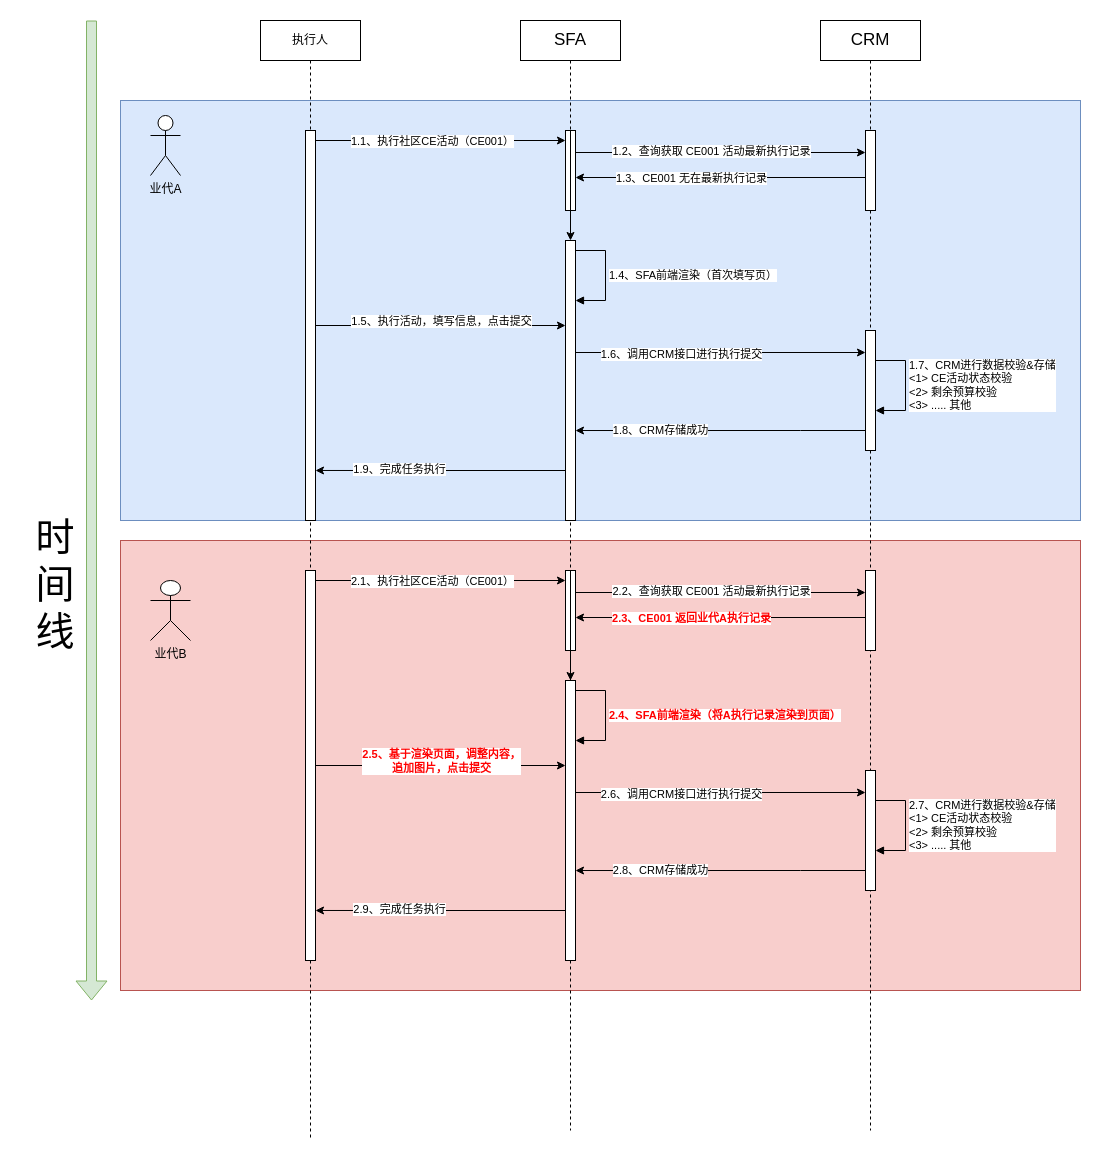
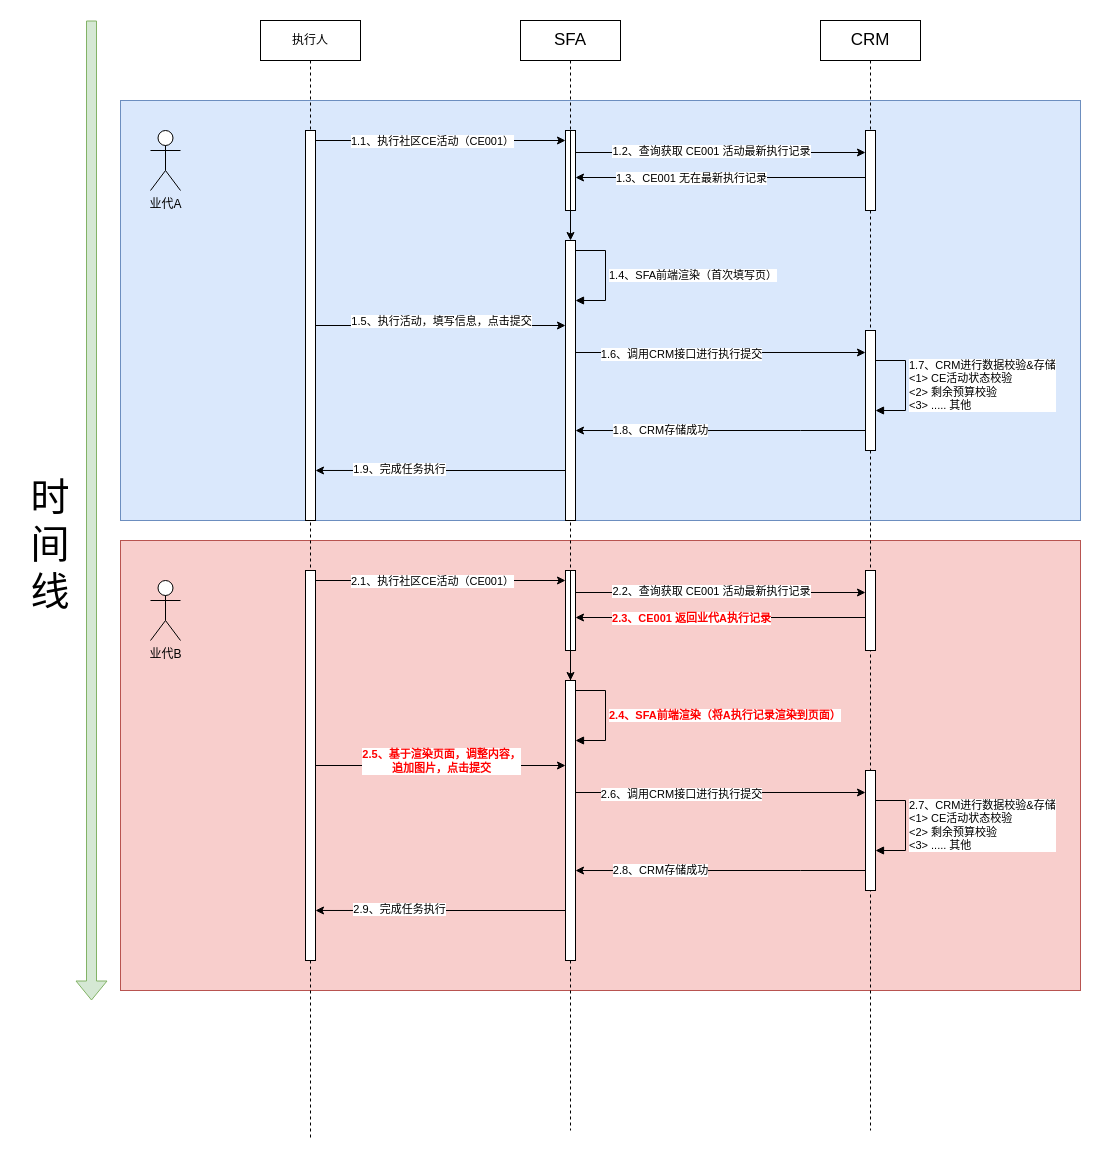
node "业代A": moved (166, 146) -> (166, 161)
node "时 间 线": moved (56, 586) -> (51, 546)
node "业代B": size 40x60 -> 30x60
